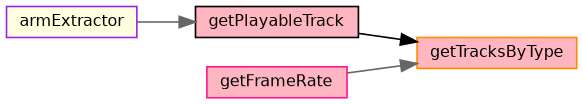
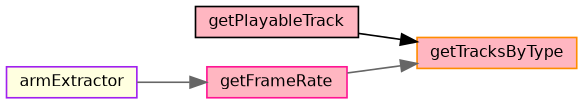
edge "armExtractor" -> "getPlayableTrack": now "armExtractor" -> "getFrameRate"
